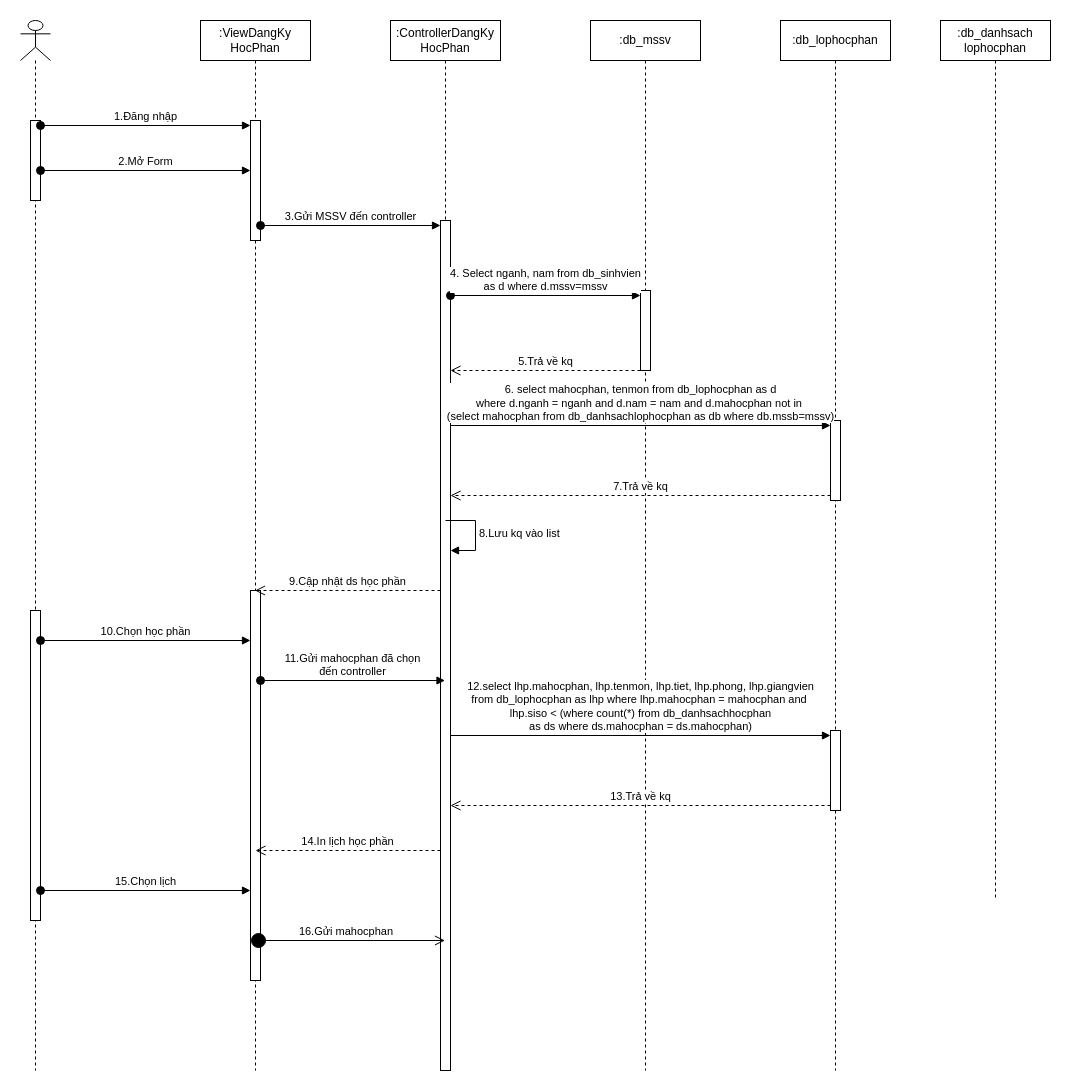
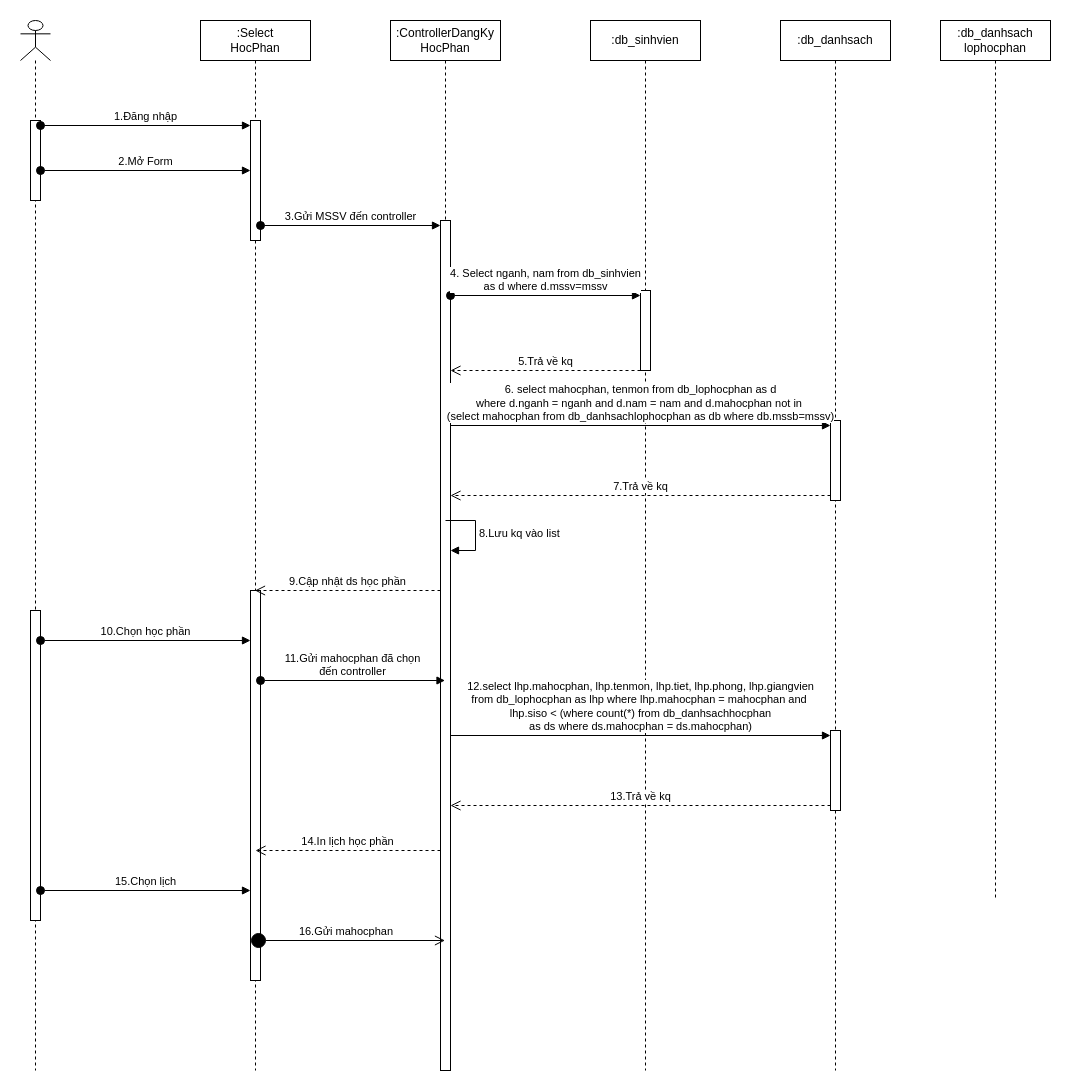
node ":ViewDangKy HocPhan": label ":ViewDangKy HocPhan" -> ":Select HocPhan"
node ":db_mssv": label ":db_mssv" -> ":db_sinhvien"
node ":db_lophocphan": label ":db_lophocphan" -> ":db_danhsach"
